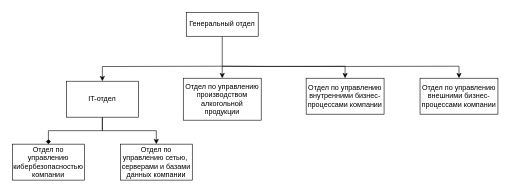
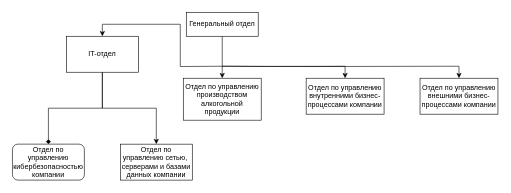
node "IT-отдел": moved (102, 99) -> (102, 54)
node "Отдел по управлению кибербезопасностью компании": shape rectangle -> rounded rectangle
